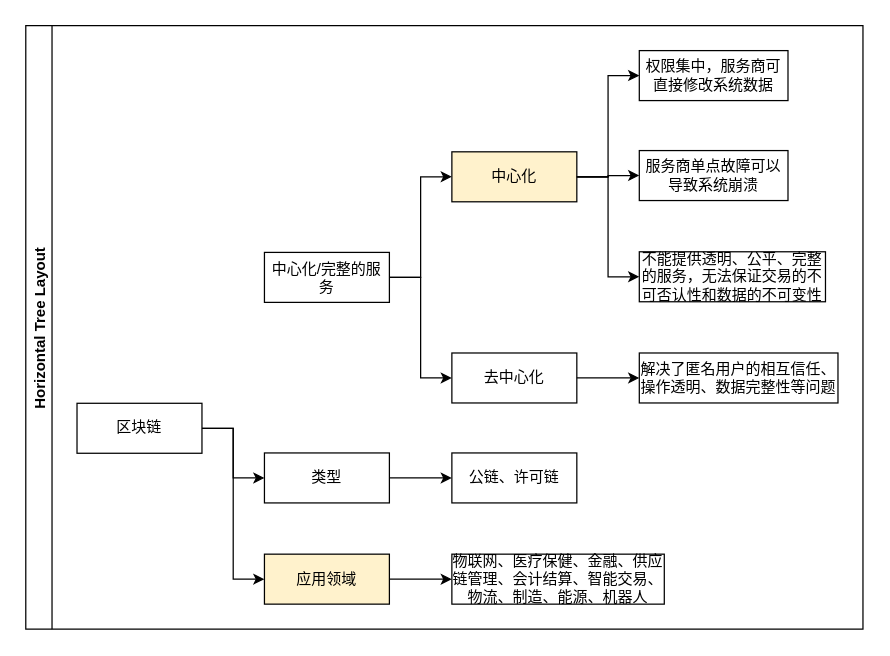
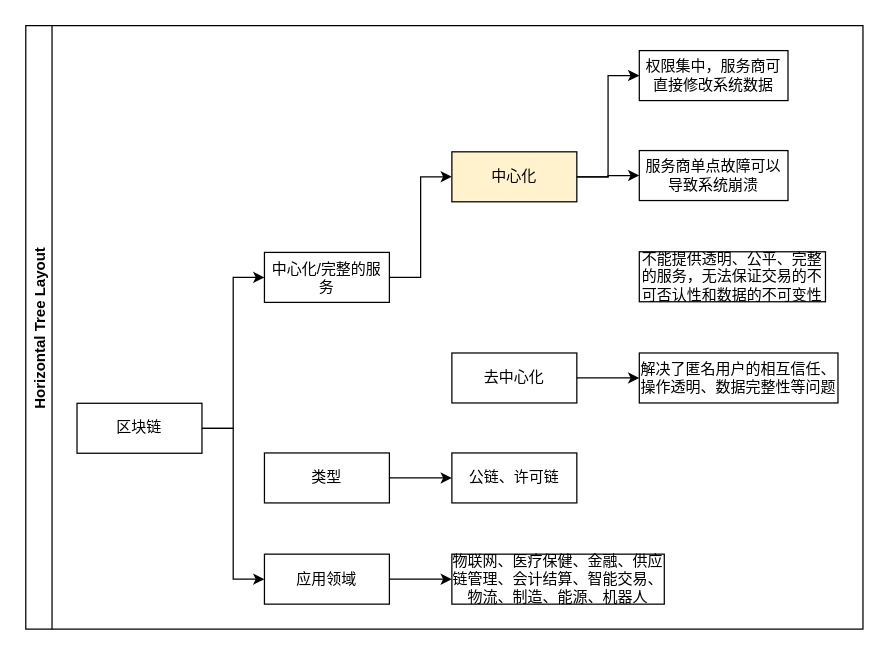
edge "中心化" -> "不能提供透明、公平、完整的服务，无法保证交易的不可否认性和数据的不可变性": removed
edge "中心化/完整的服务" -> "去中心化": removed
edge "区块链" -> "中心化/完整的服务": added
edge "区块链" -> "类型": removed
node "应用领域": fillcolor #fff2cc -> #ffffff
